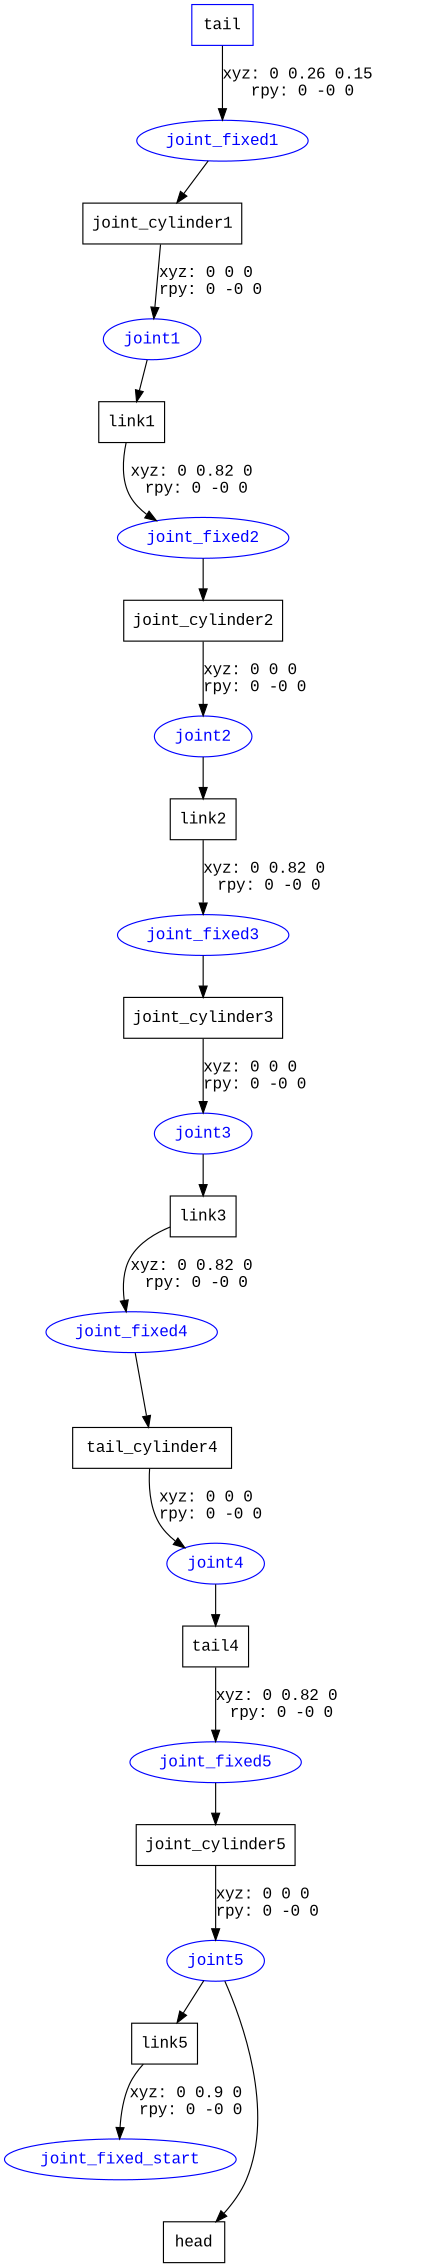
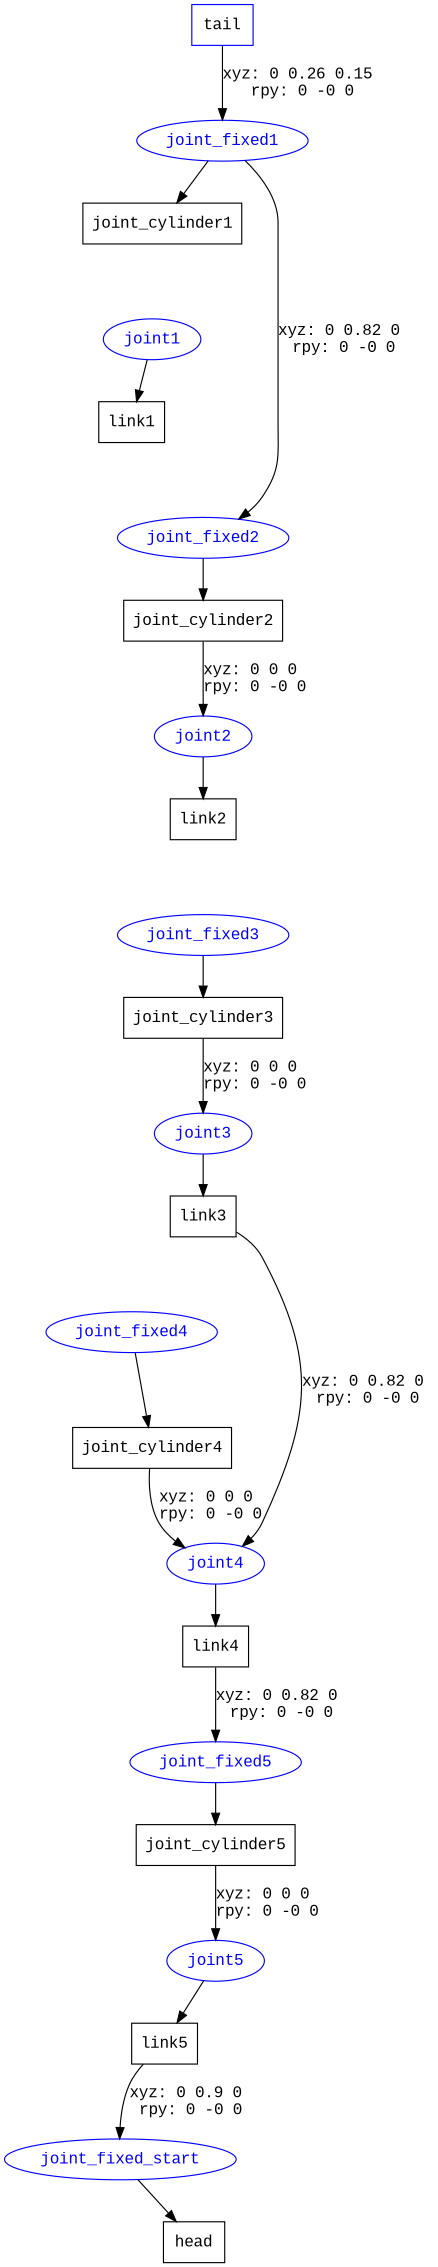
edge "joint_cylinder1" -> "joint1": removed, label "xyz: 0 0 0 rpy: 0 -0 0"
edge "link1" -> "joint_fixed2": now "joint_fixed1" -> "joint_fixed2"
edge "link2" -> "joint_fixed3": removed, label "xyz: 0 0.82 0 rpy: 0 -0 0"
edge "link3" -> "joint_fixed4": now "link3" -> "joint4"
node "tail_cylinder4": label "tail_cylinder4" -> "joint_cylinder4"
node "tail4": label "tail4" -> "link4"
edge "joint5" -> "head": now "joint_fixed_start" -> "head"
